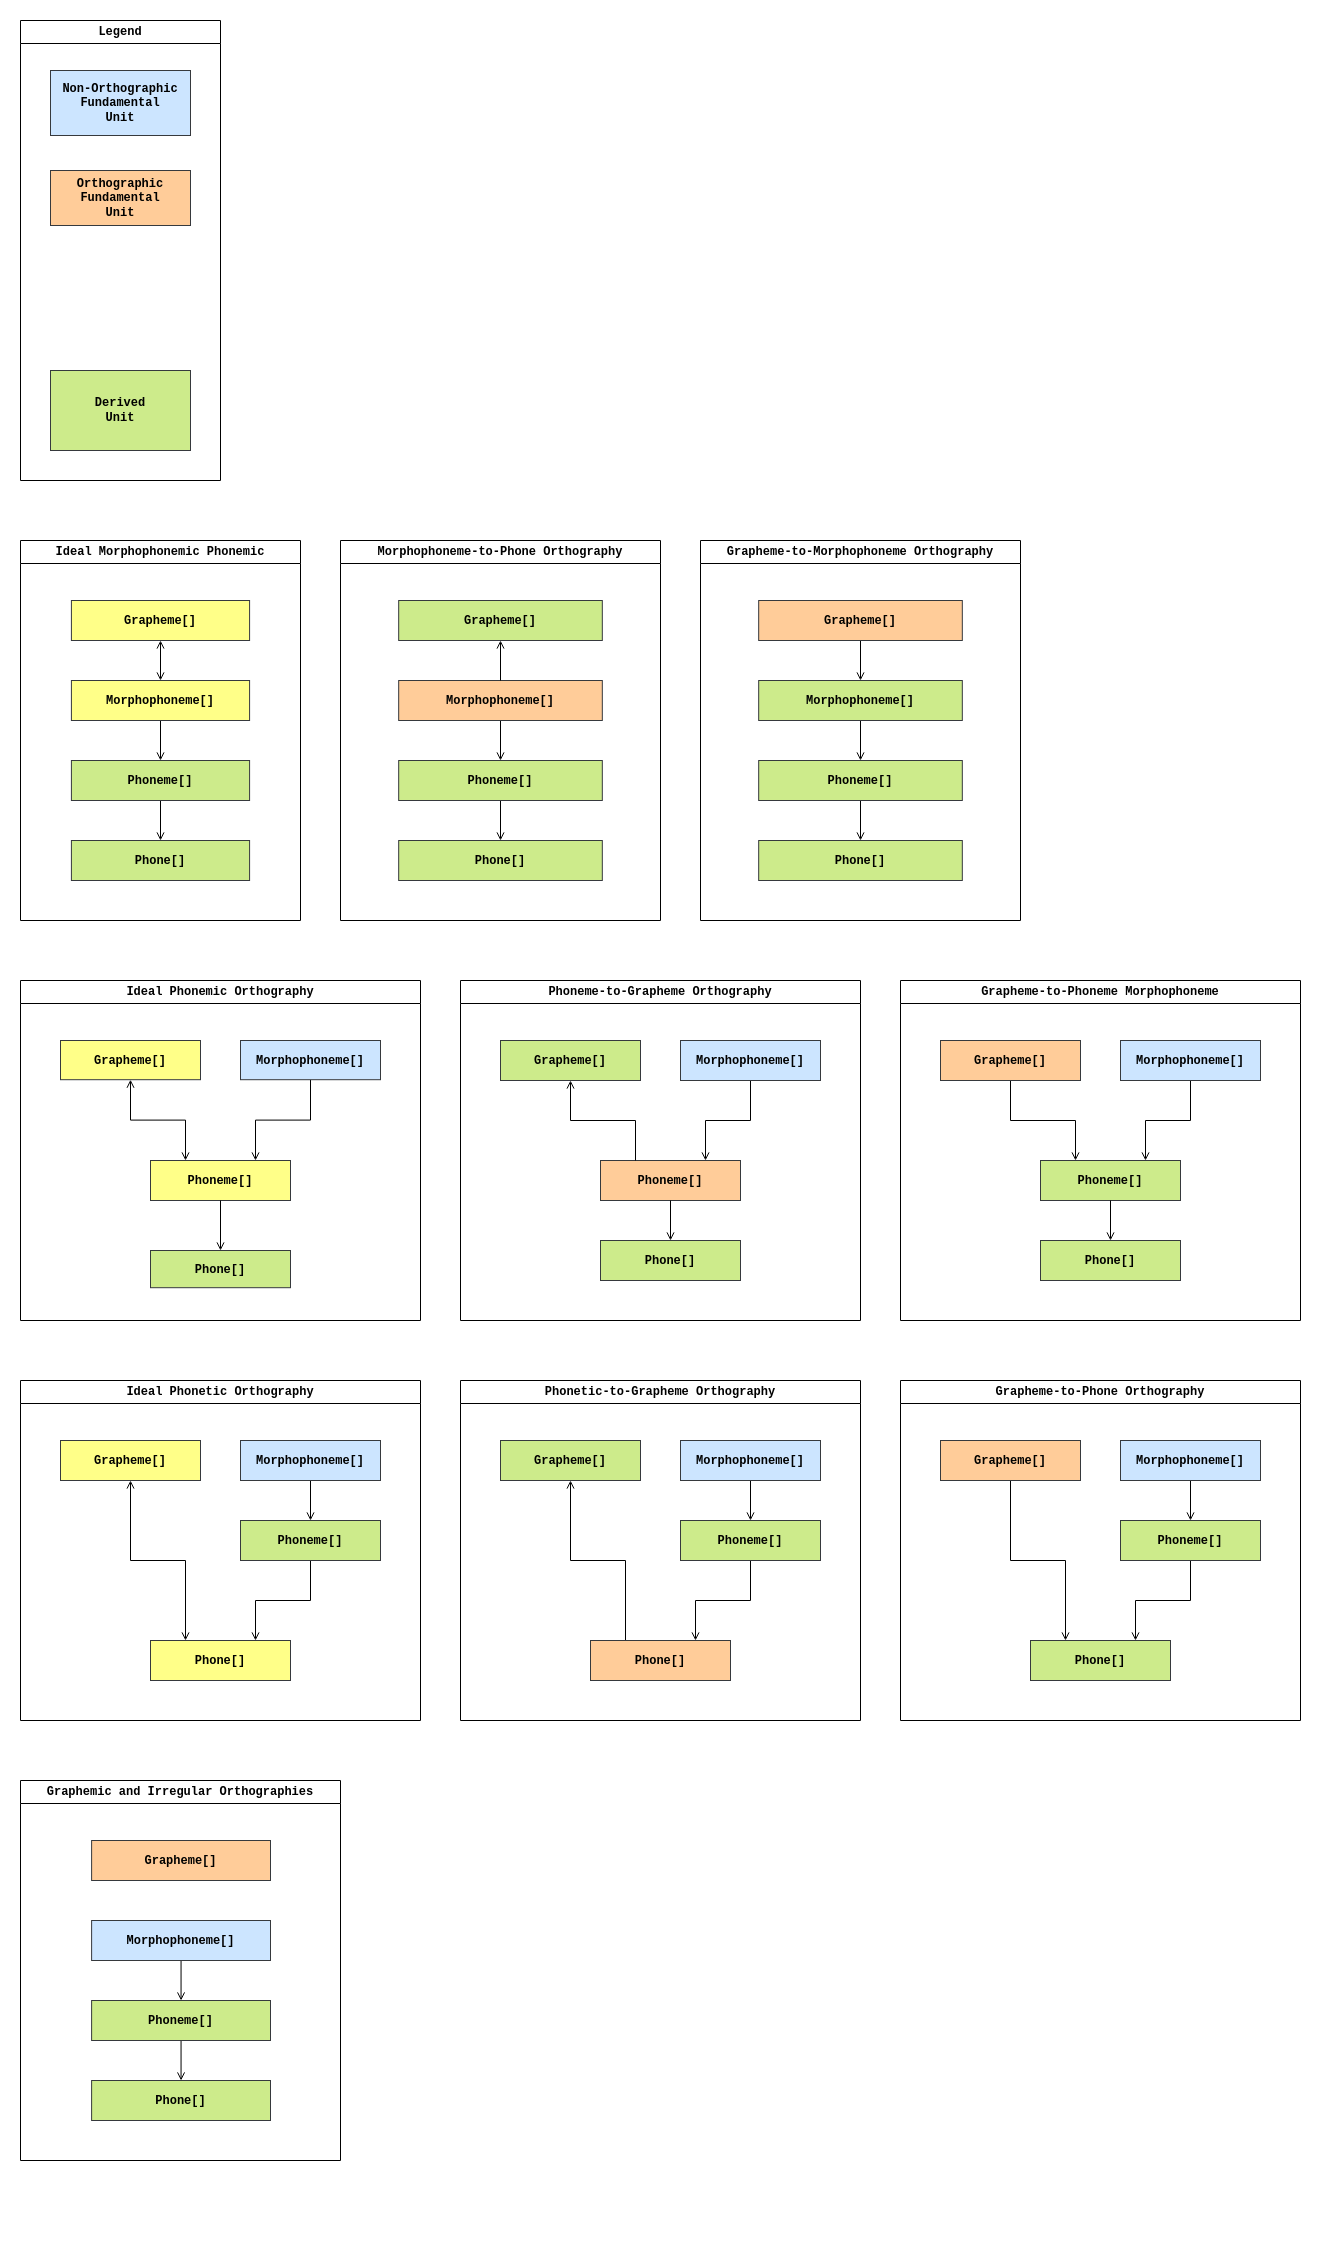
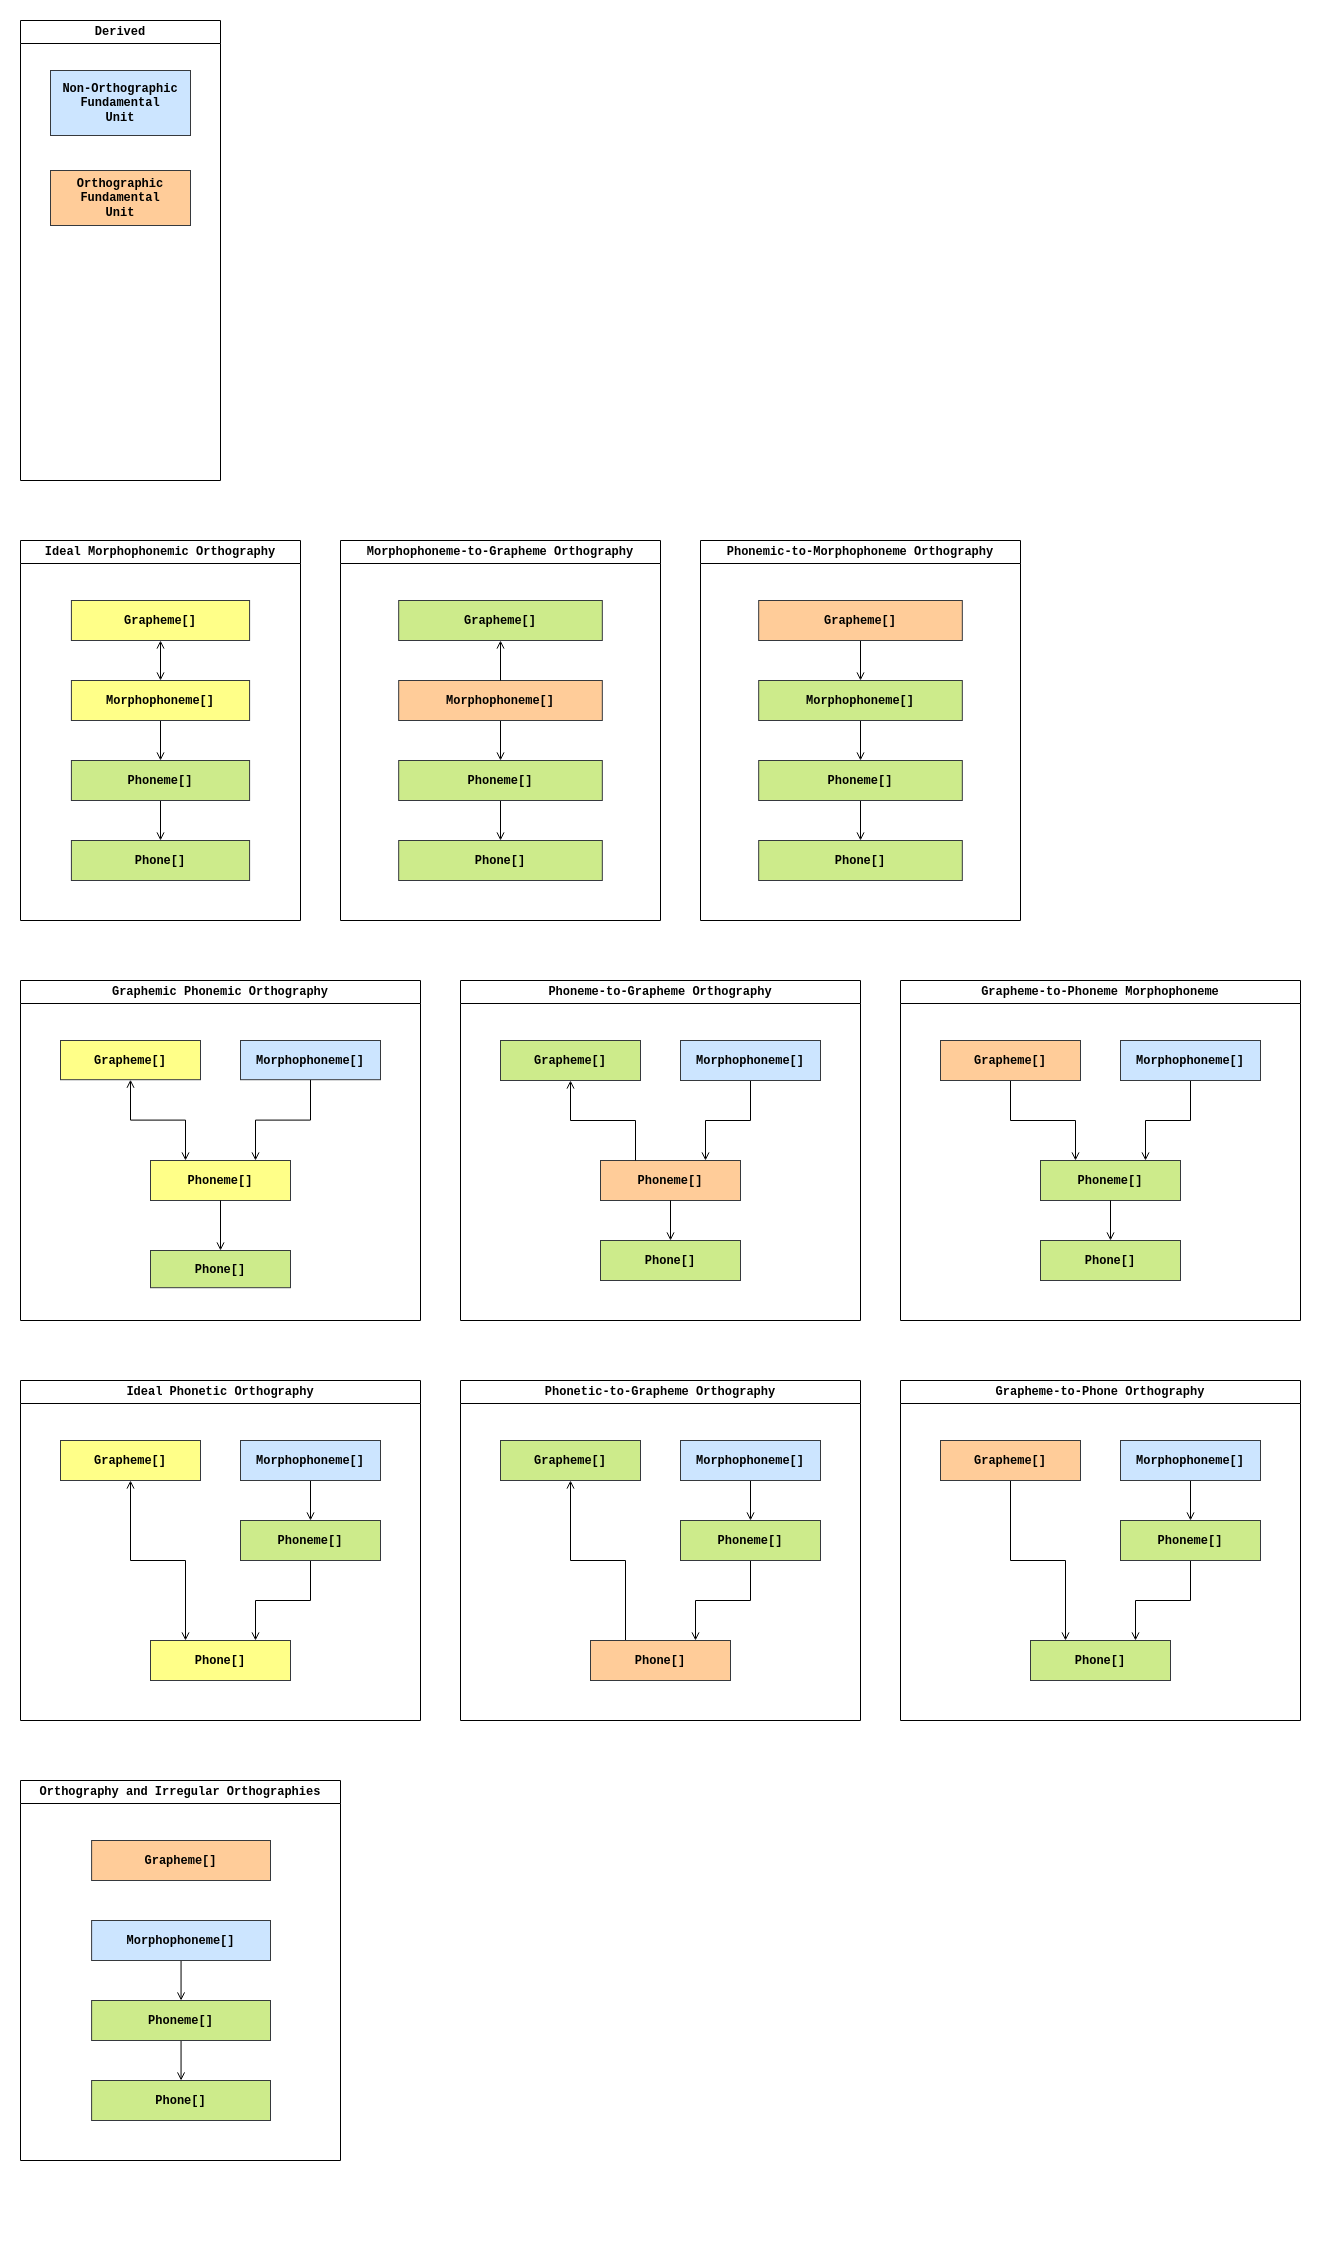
node "Legend": label "Legend" -> "Derived"
node "Derived Unit": removed
node "Ideal Morphophonemic Phonemic": label "Ideal Morphophonemic Phonemic" -> "Ideal Morphophonemic Orthography"
node "Morphophoneme-to-Phone Orthography": label "Morphophoneme-to-Phone Orthography" -> "Morphophoneme-to-Grapheme Orthography"
node "Grapheme-to-Morphophoneme Orthography": label "Grapheme-to-Morphophoneme Orthography" -> "Phonemic-to-Morphophoneme Orthography"
node "Ideal Phonemic Orthography": label "Ideal Phonemic Orthography" -> "Graphemic Phonemic Orthography"
node "Graphemic and Irregular Orthographies": label "Graphemic and Irregular Orthographies" -> "Orthography and Irregular Orthographies"
